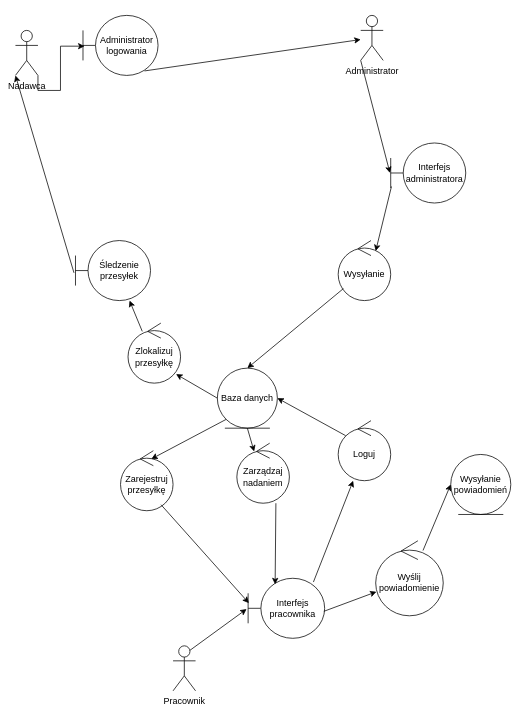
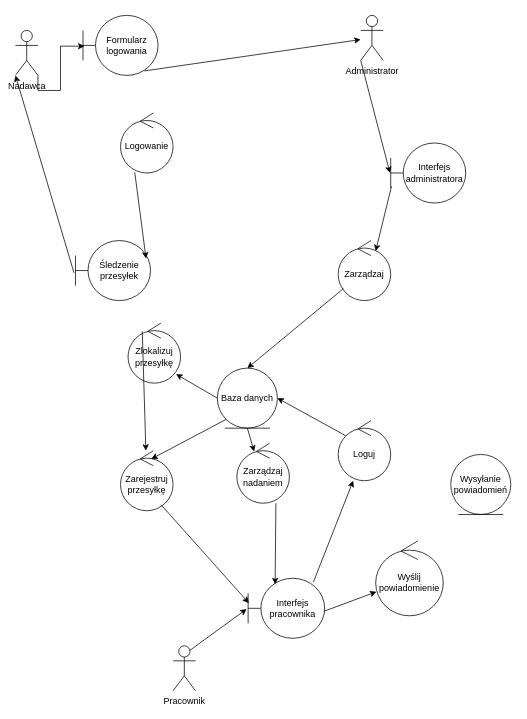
node "Administrator logowania": label "Administrator logowania" -> "Formularz logowania"
node "Logowanie": added
edge "Logowanie" -> "Śledzenie przesyłek": added
node "Wysyłanie": label "Wysyłanie" -> "Zarządzaj"
edge "Zlokalizuj przesyłkę" -> "Śledzenie przesyłek": now "Zlokalizuj przesyłkę" -> "Zarejestruj przesyłkę"
edge "Wyślij powiadomienie" -> "Wysyłanie powiadomień": removed
